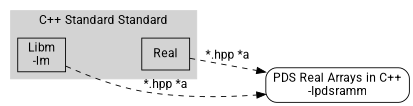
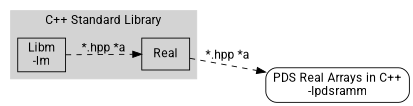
cluster "C++ Standard Standard": label "C++ Standard Standard" -> "C++ Standard Library"
edge "Libm -lm" -> "PDS Real Arrays in C++ -lpdsramm": now "Libm -lm" -> "Real"
